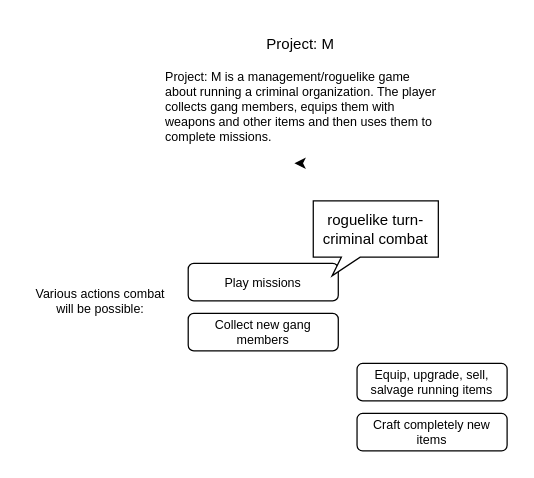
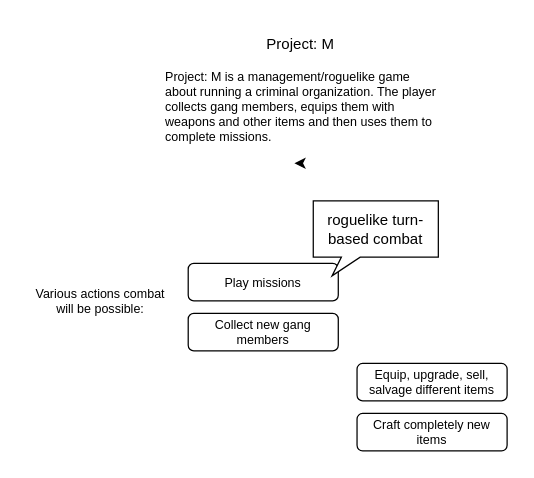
node "roguelike turn-criminal combat": label "roguelike turn-criminal combat" -> "roguelike turn-based combat"
node "Equip, upgrade, sell, salvage running items": label "Equip, upgrade, sell, salvage running items" -> "Equip, upgrade, sell, salvage different items"
